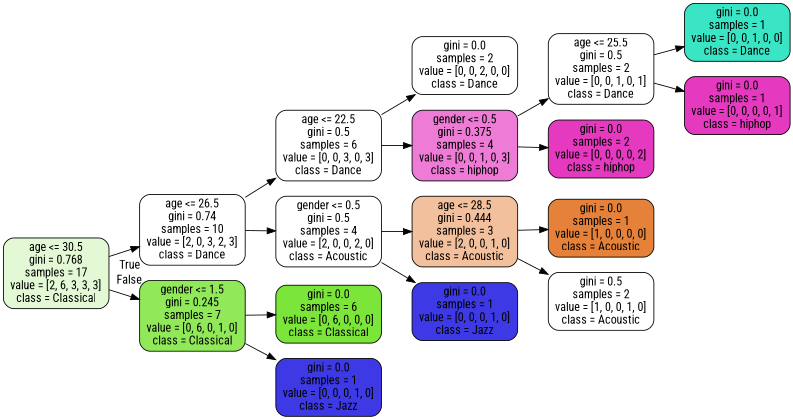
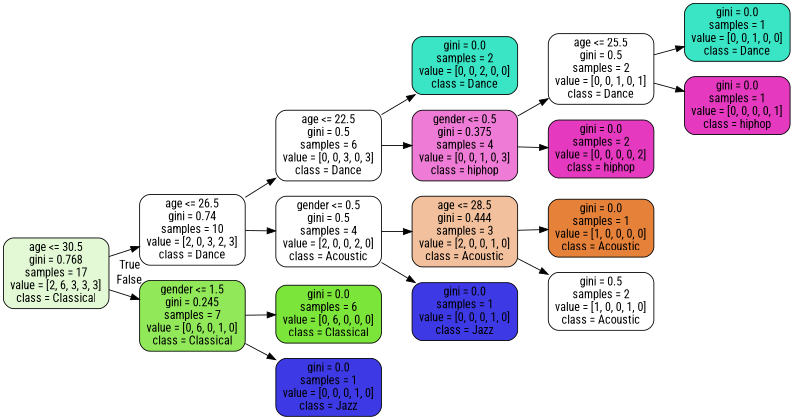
node "gini = 0.0 samples = 2 value = [0, 0, 2, 0, 0] class = Dance": fillcolor #ffffff -> #39e5c5
